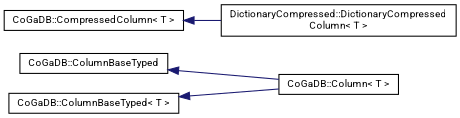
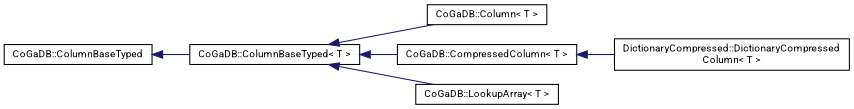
edge "CoGaDB::CompressedColumn< T >" -> "CoGaDB::ColumnBaseTyped< T >": added
edge "CoGaDB::Column< T >" -> "CoGaDB::ColumnBaseTyped": now "CoGaDB::ColumnBaseTyped< T >" -> "CoGaDB::ColumnBaseTyped"
node "CoGaDB::LookupArray< T >": added
